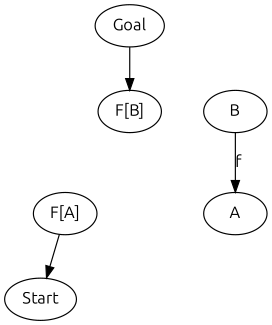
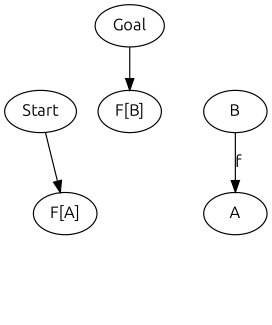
edge "F[A]" -> "Start": reversed
